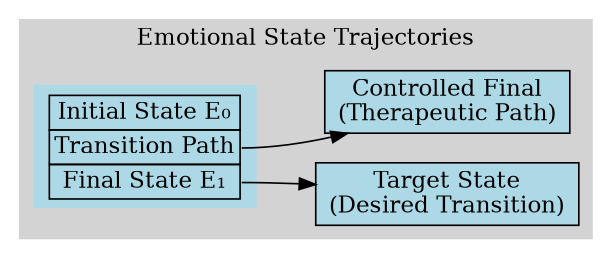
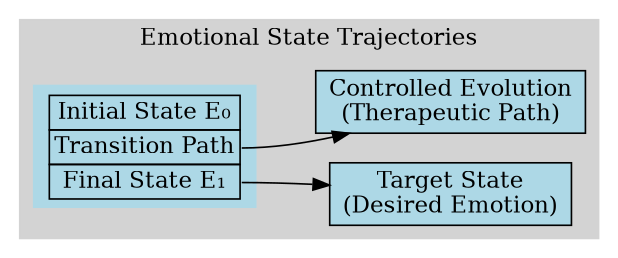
node "Controlled Final (Therapeutic Path)": label "Controlled Final (Therapeutic Path)" -> "Controlled Evolution (Therapeutic Path)"
node "Target State (Desired Transition)": label "Target State (Desired Transition)" -> "Target State (Desired Emotion)"
